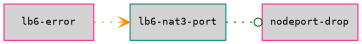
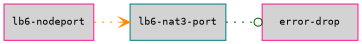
node "lb6-error": label "lb6-error" -> "lb6-nodeport"
node "nodeport-drop": label "nodeport-drop" -> "error-drop"
